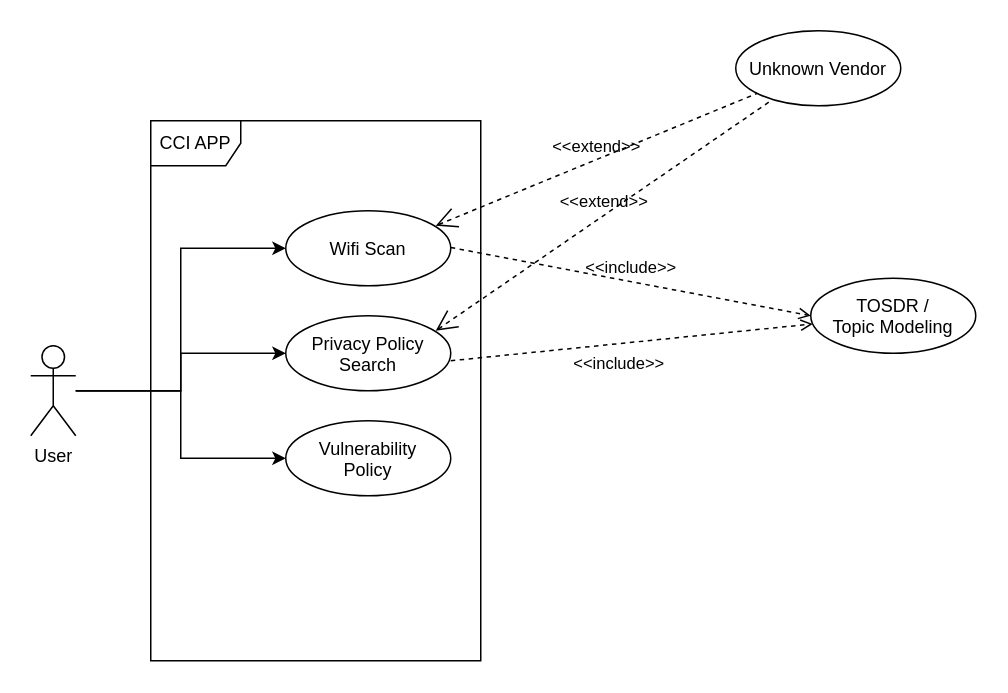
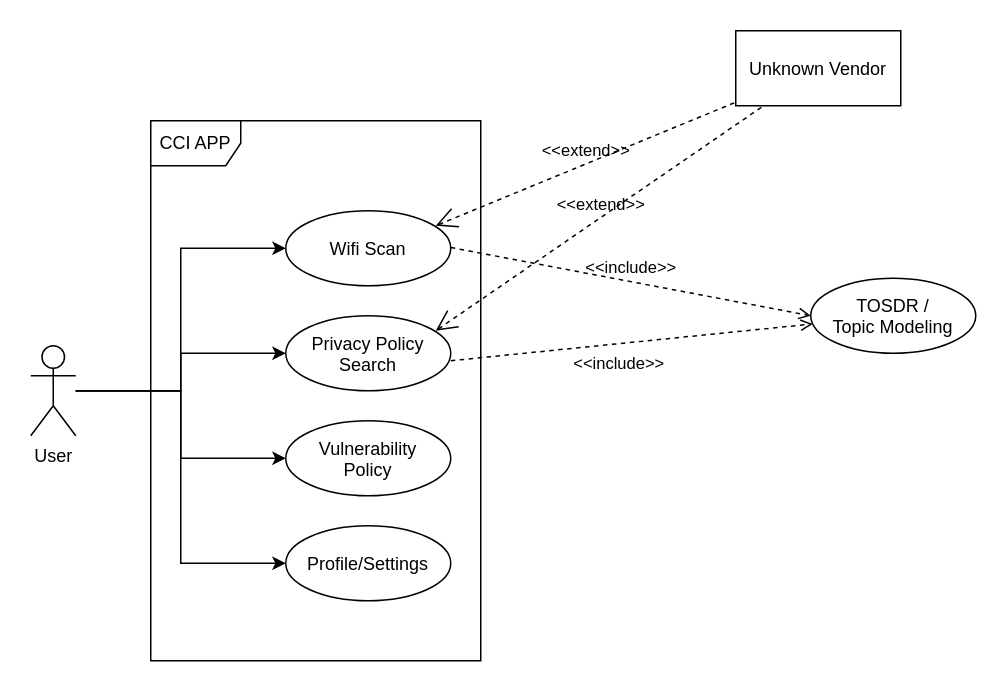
node "Unknown Vendor": shape ellipse -> rectangle
edge "User" -> "Profile/Settings": added
node "Profile/Settings": added
